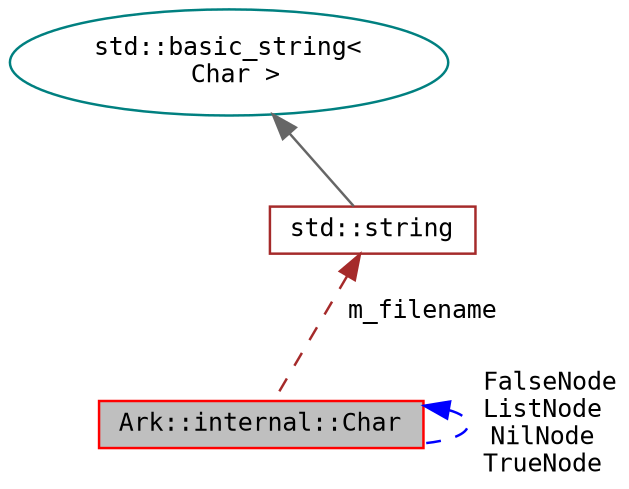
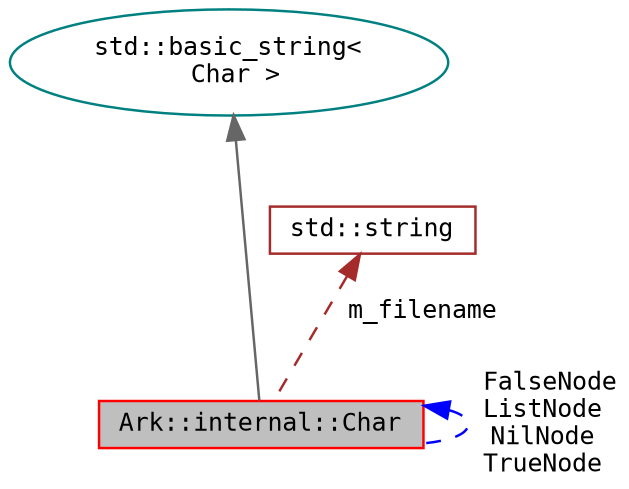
edge "std::string" -> "std::basic_string< Char >": now "Ark::internal::Char" -> "std::basic_string< Char >"
